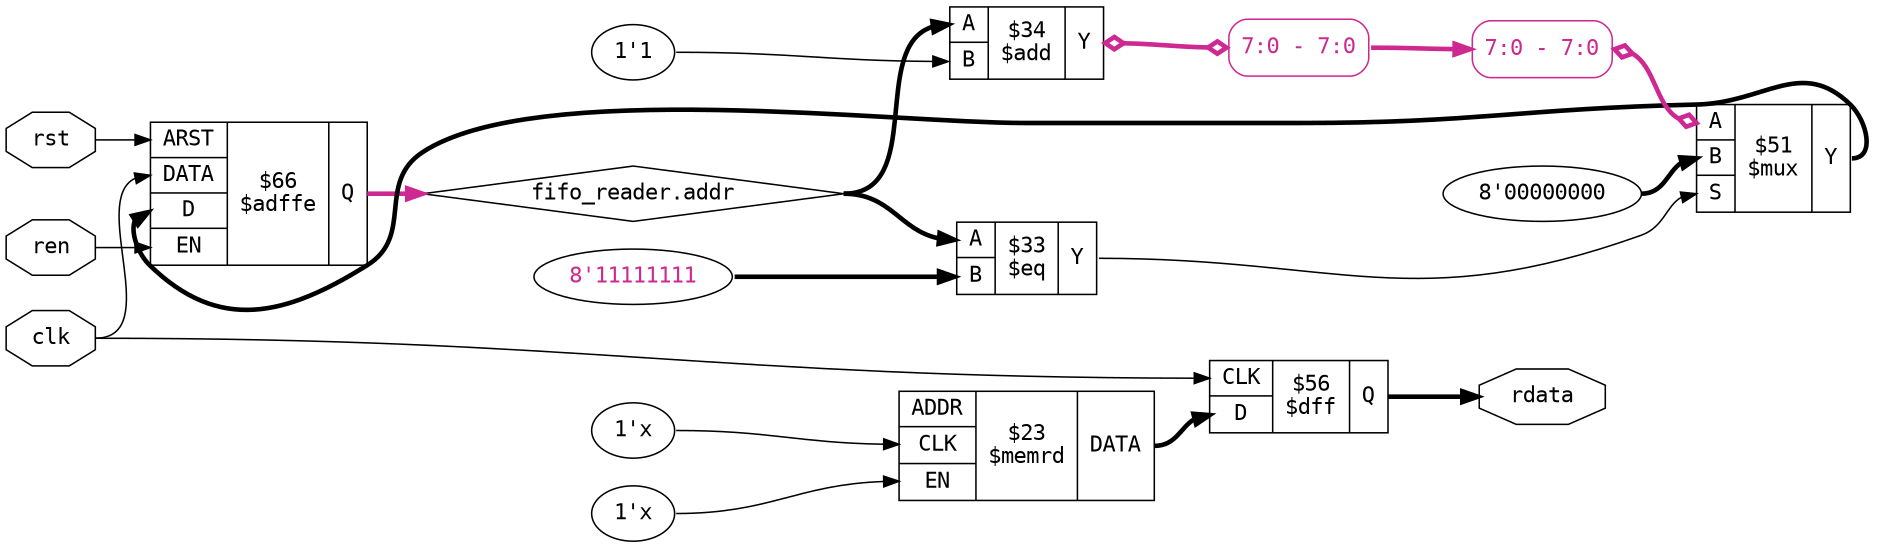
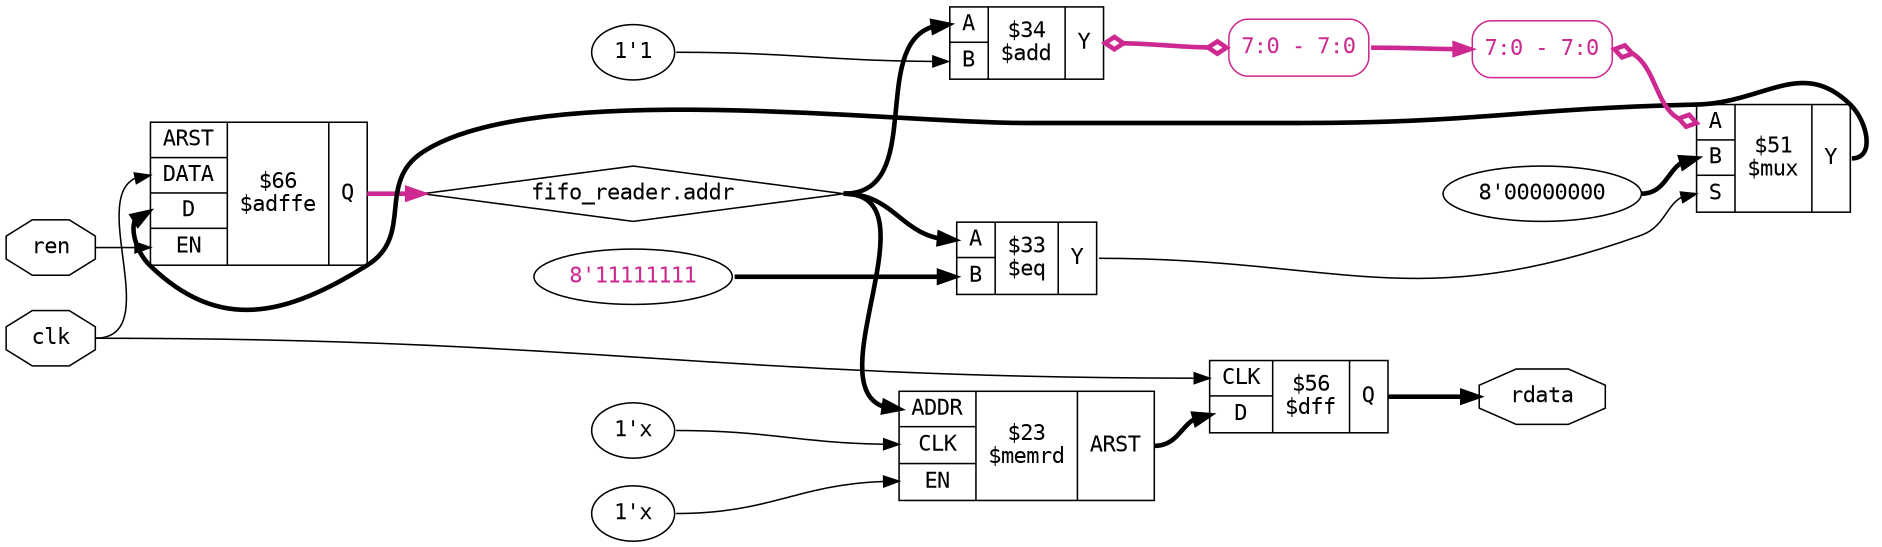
node "rst": removed
edge "fifo_reader.addr" -> "ADDR": added
node "ADDR": text "DATA" -> "ARST"
